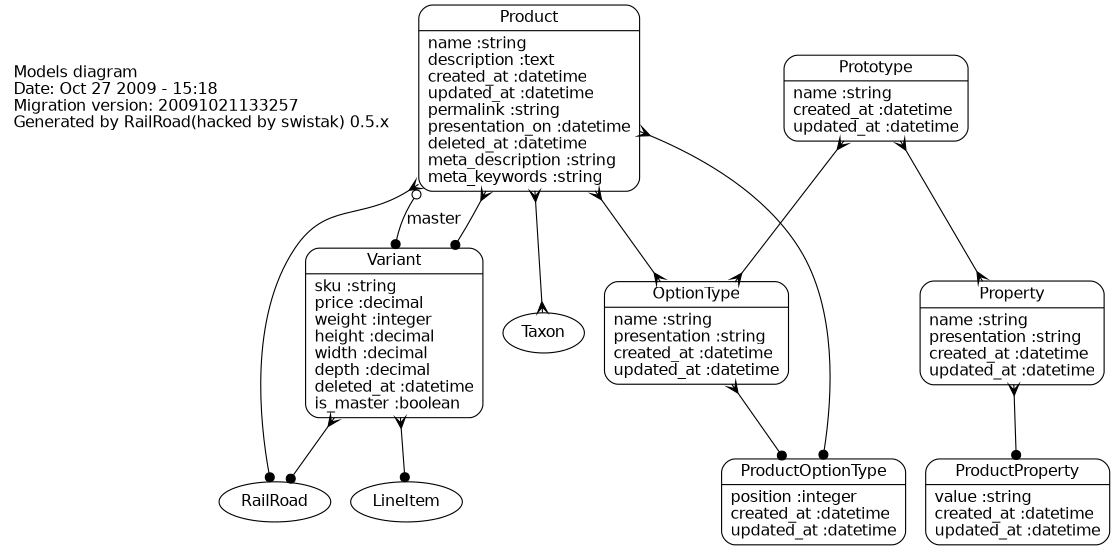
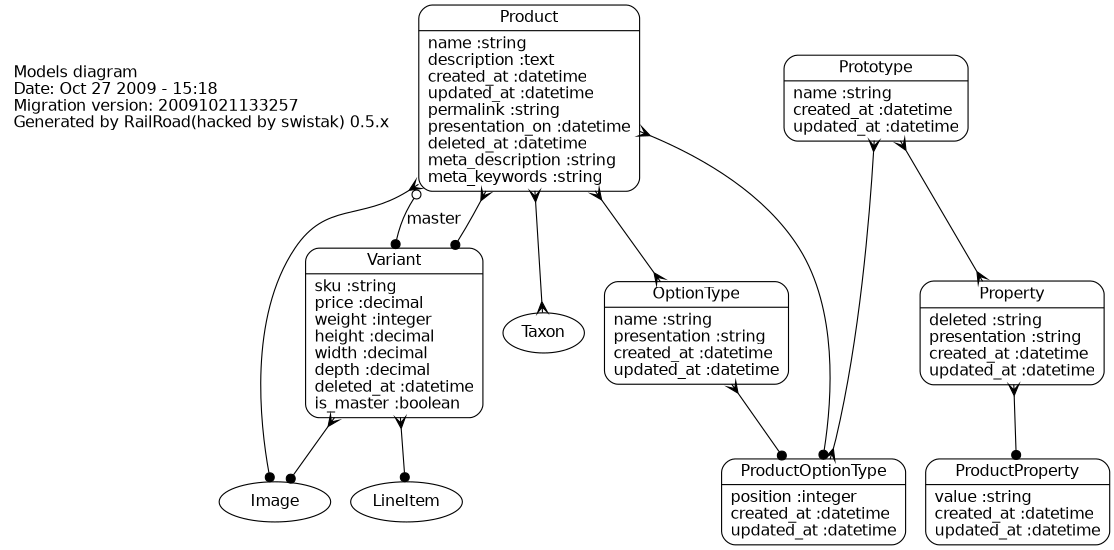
edge "Prototype" -- "OptionType": now "Prototype" -- "ProductOptionType"
node "Property": text "name :string" -> "deleted :string"
node "RailRoad": label "RailRoad" -> "Image"
